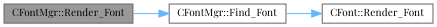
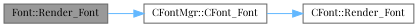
node "CFontMgr::Render_Font": label "CFontMgr::Render_Font" -> "Font::Render_Font"
node "CFontMgr::Find_Font": label "CFontMgr::Find_Font" -> "CFontMgr::CFont_Font"
